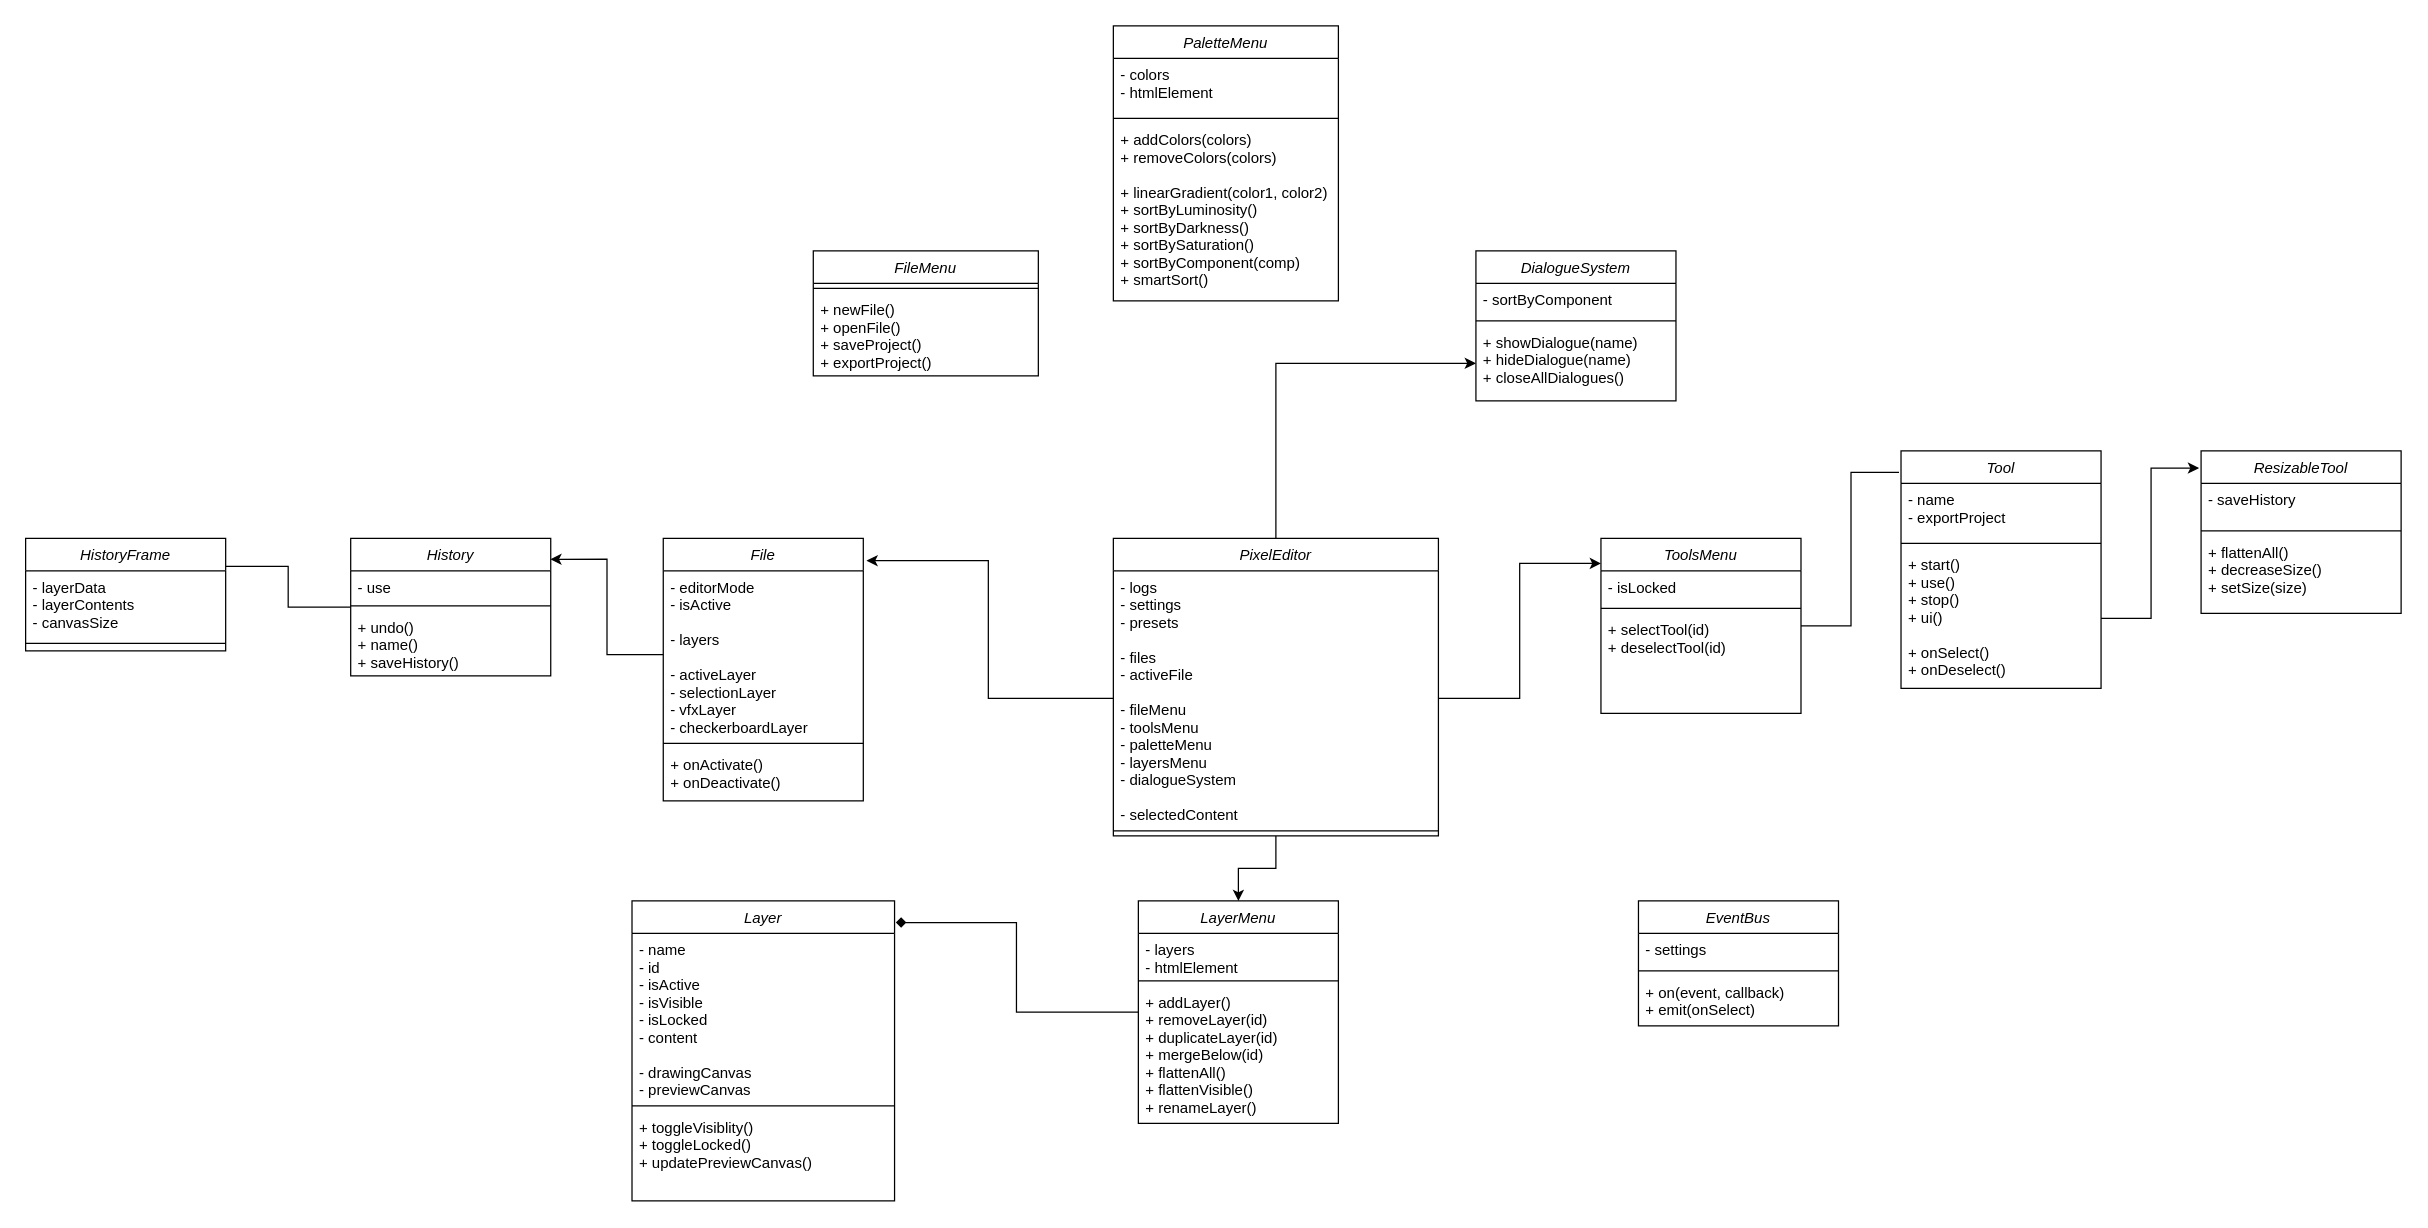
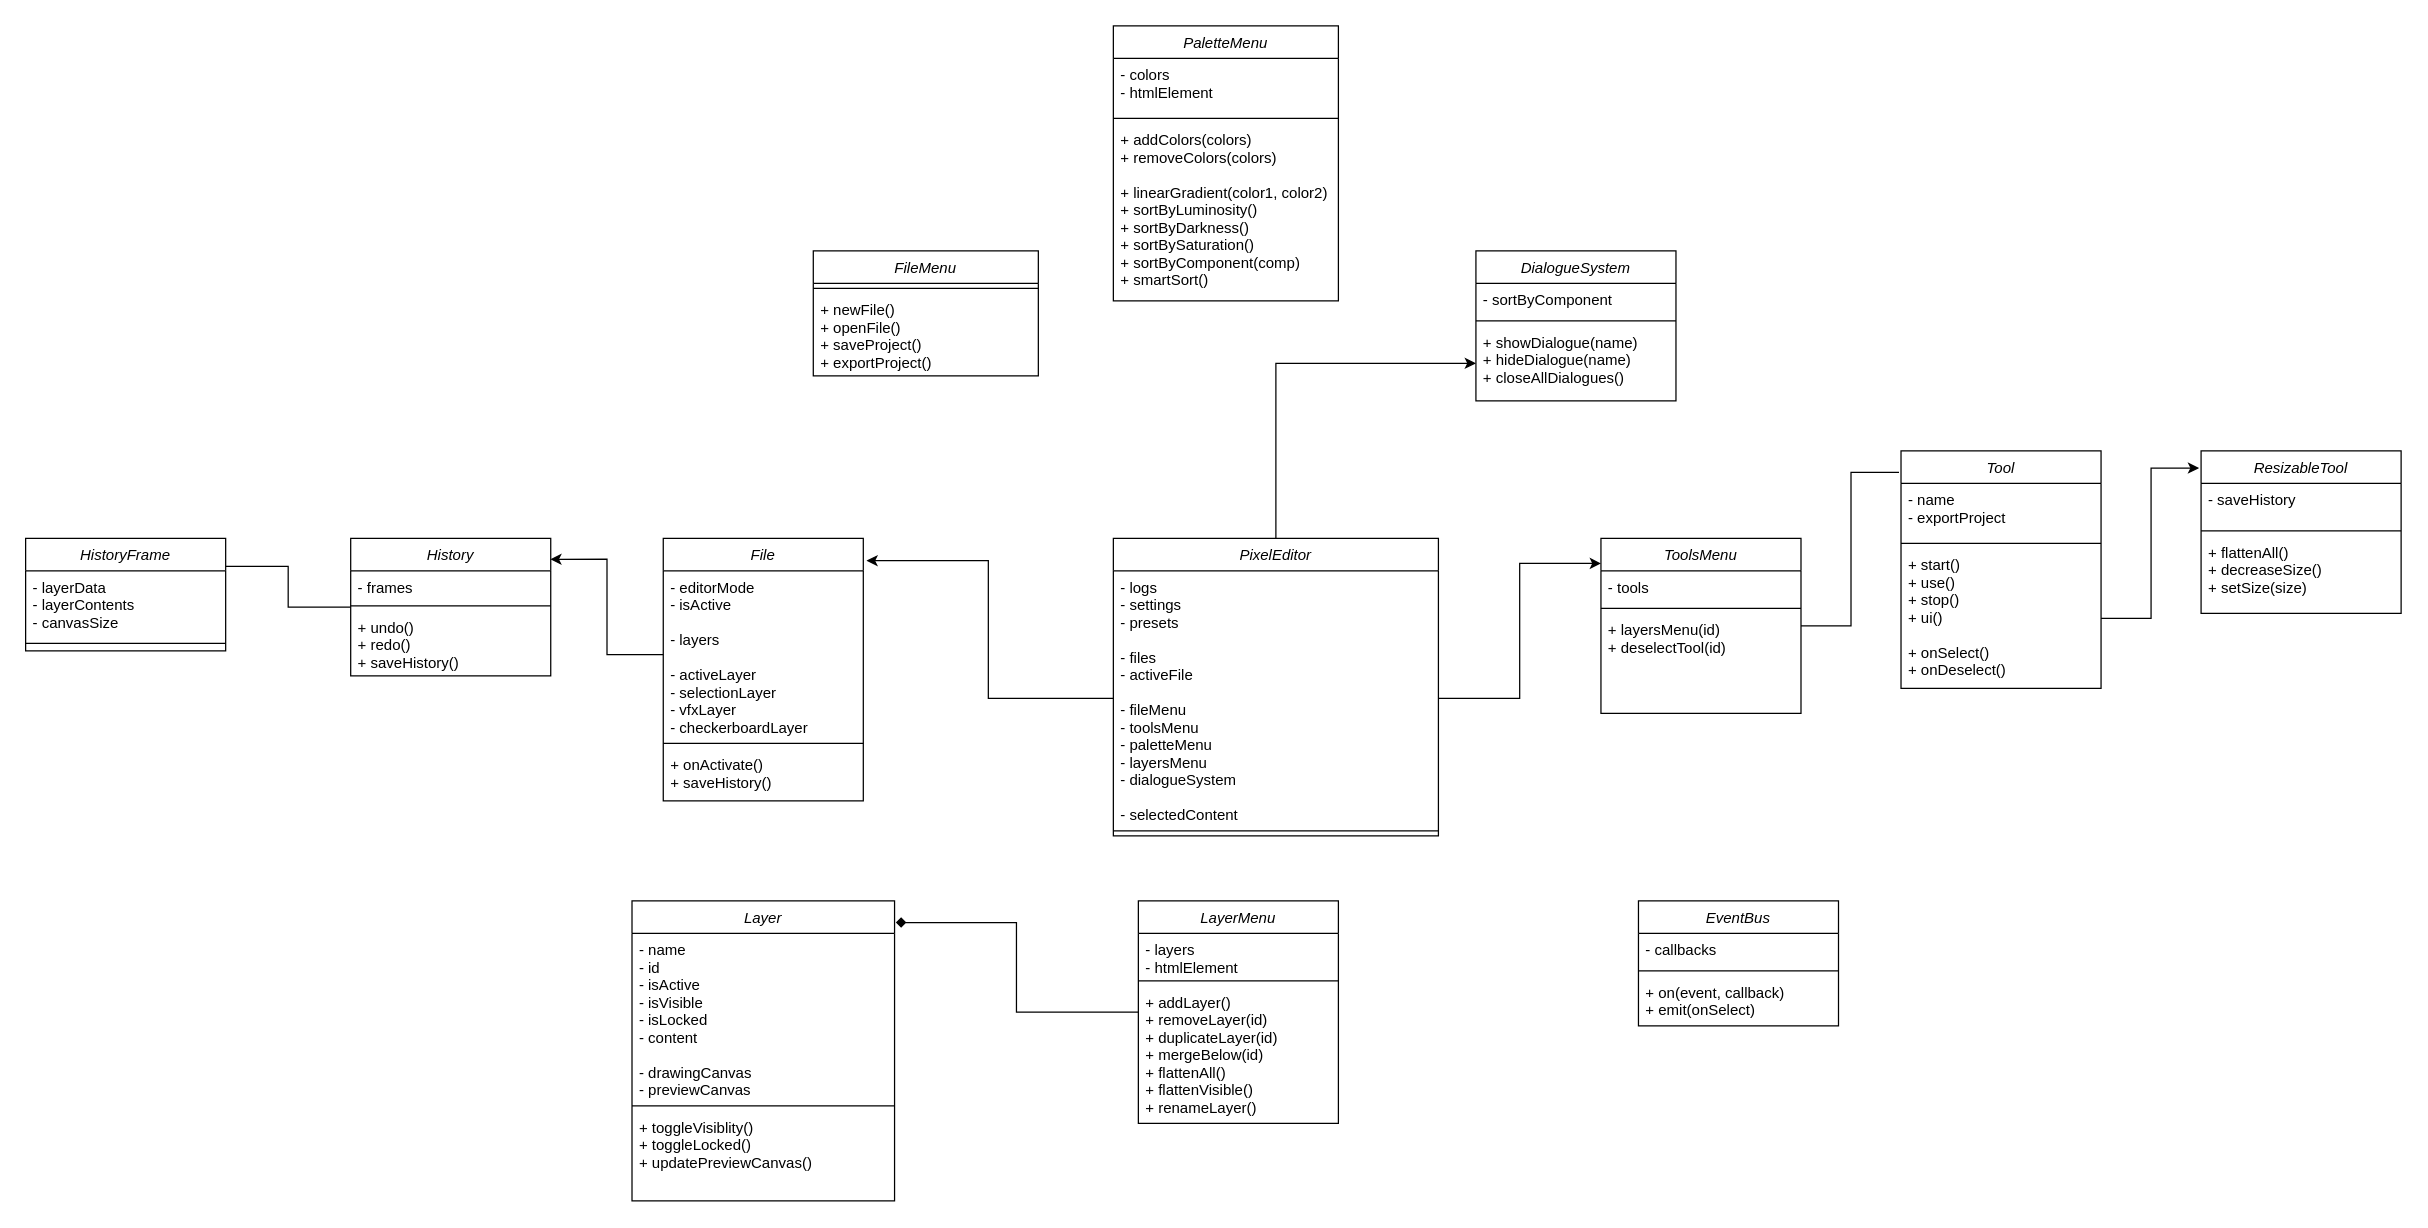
node "- use": label "- use" -> "- frames"
node "- isLocked": label "- isLocked" -> "- tools"
node "+ undo() + name() + saveHistory()": label "+ undo() + name() + saveHistory()" -> "+ undo() + redo() + saveHistory()"
node "+ selectTool(id) + deselectTool(id)": label "+ selectTool(id) + deselectTool(id)" -> "+ layersMenu(id) + deselectTool(id)"
node "+ onActivate() + onDeactivate()": label "+ onActivate() + onDeactivate()" -> "+ onActivate() + saveHistory()"
edge "PixelEditor" -> "LayerMenu": removed
node "- settings": label "- settings" -> "- callbacks"
